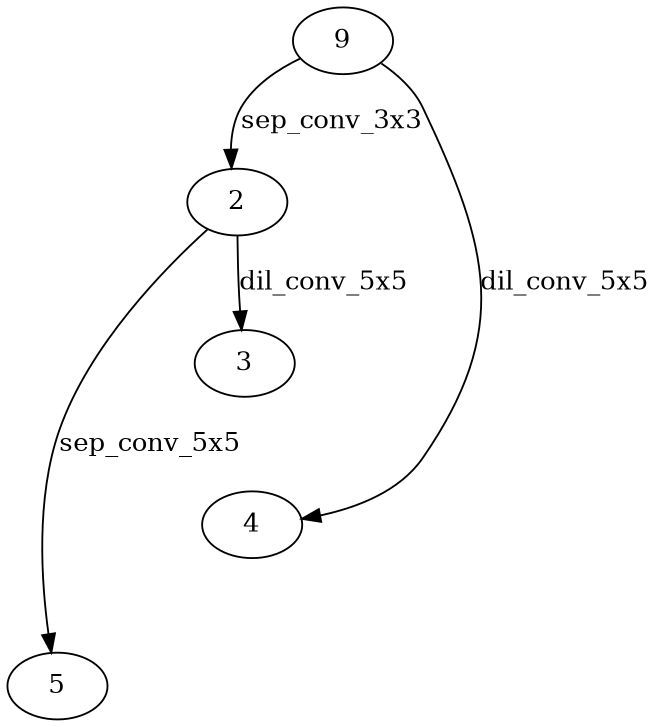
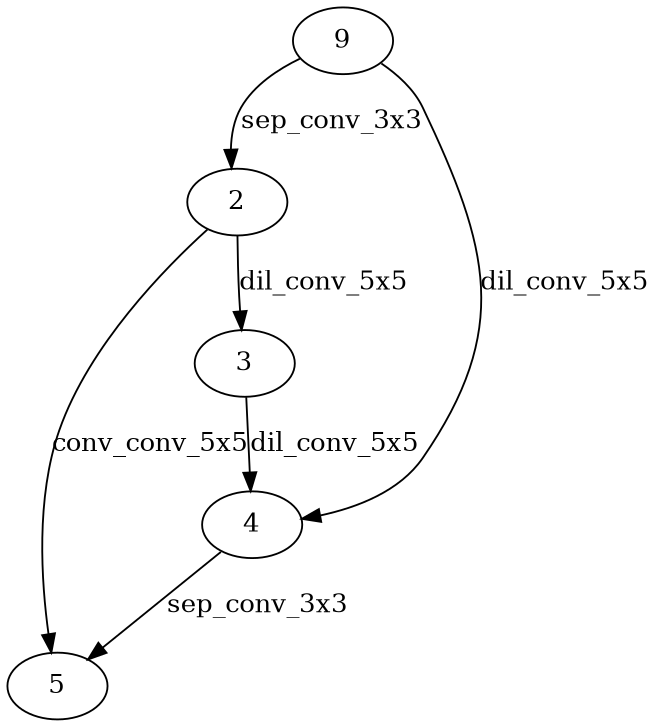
edge "3" -> "4": added, label "dil_conv_5x5"
edge "2" -> "5": label "sep_conv_5x5" -> "conv_conv_5x5"
edge "4" -> "5": added, label "sep_conv_3x3"
